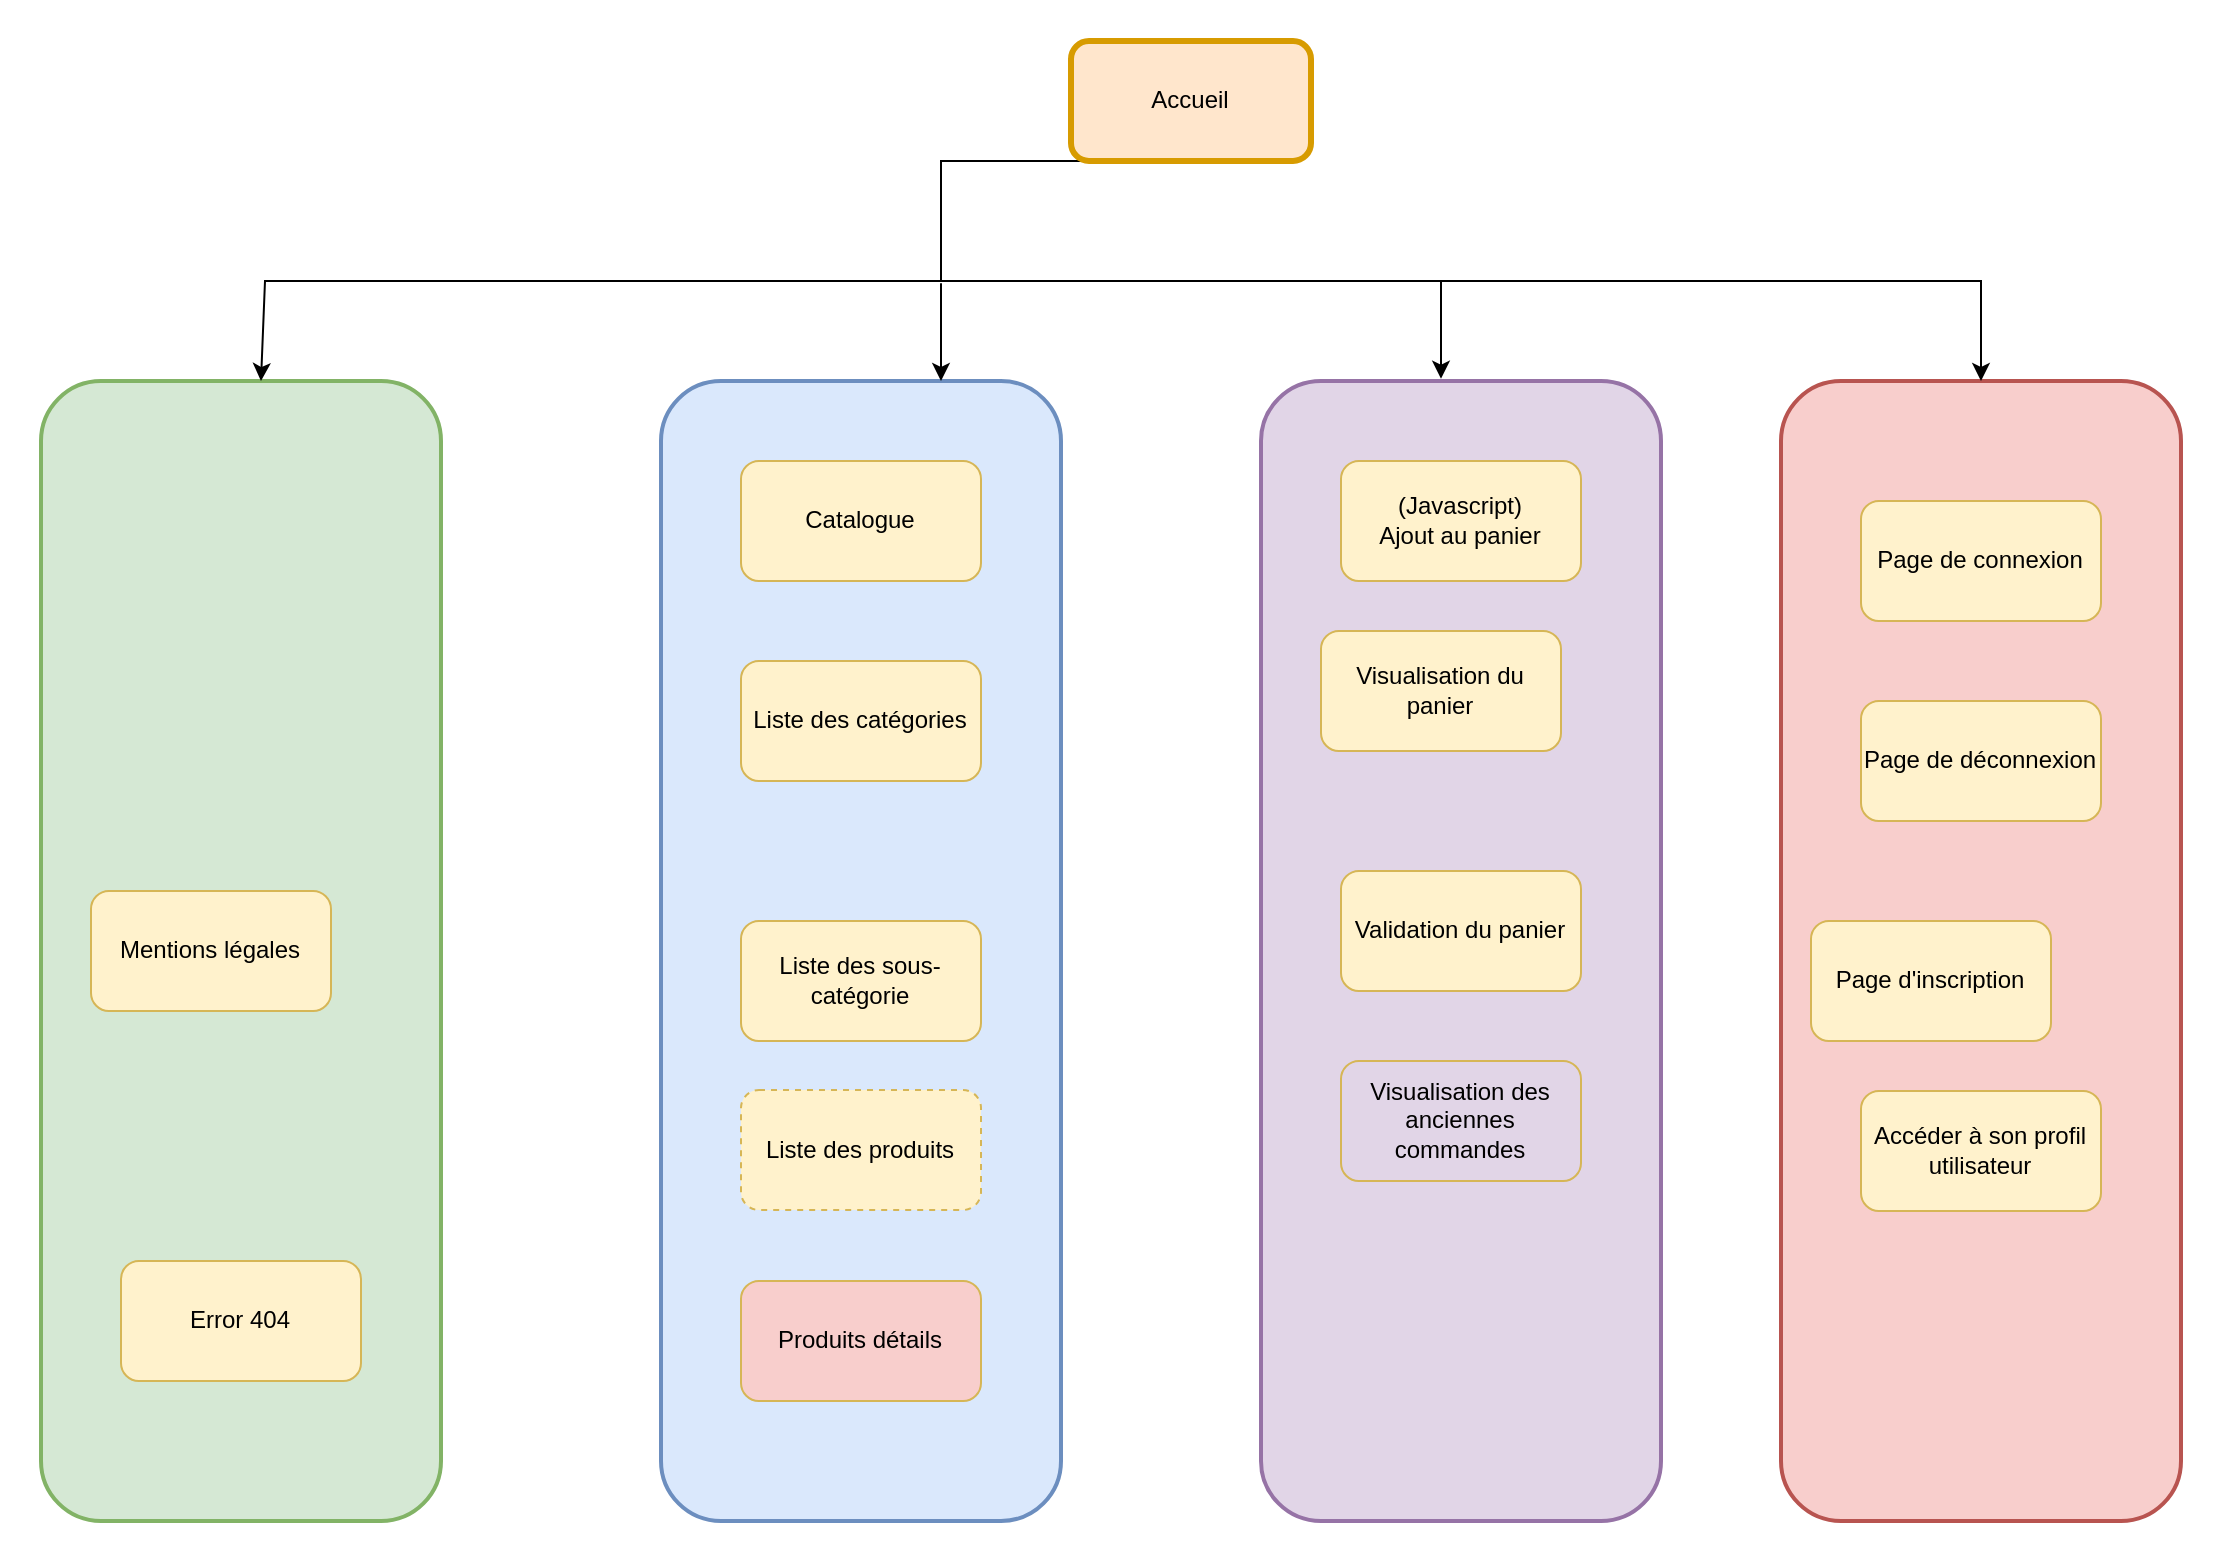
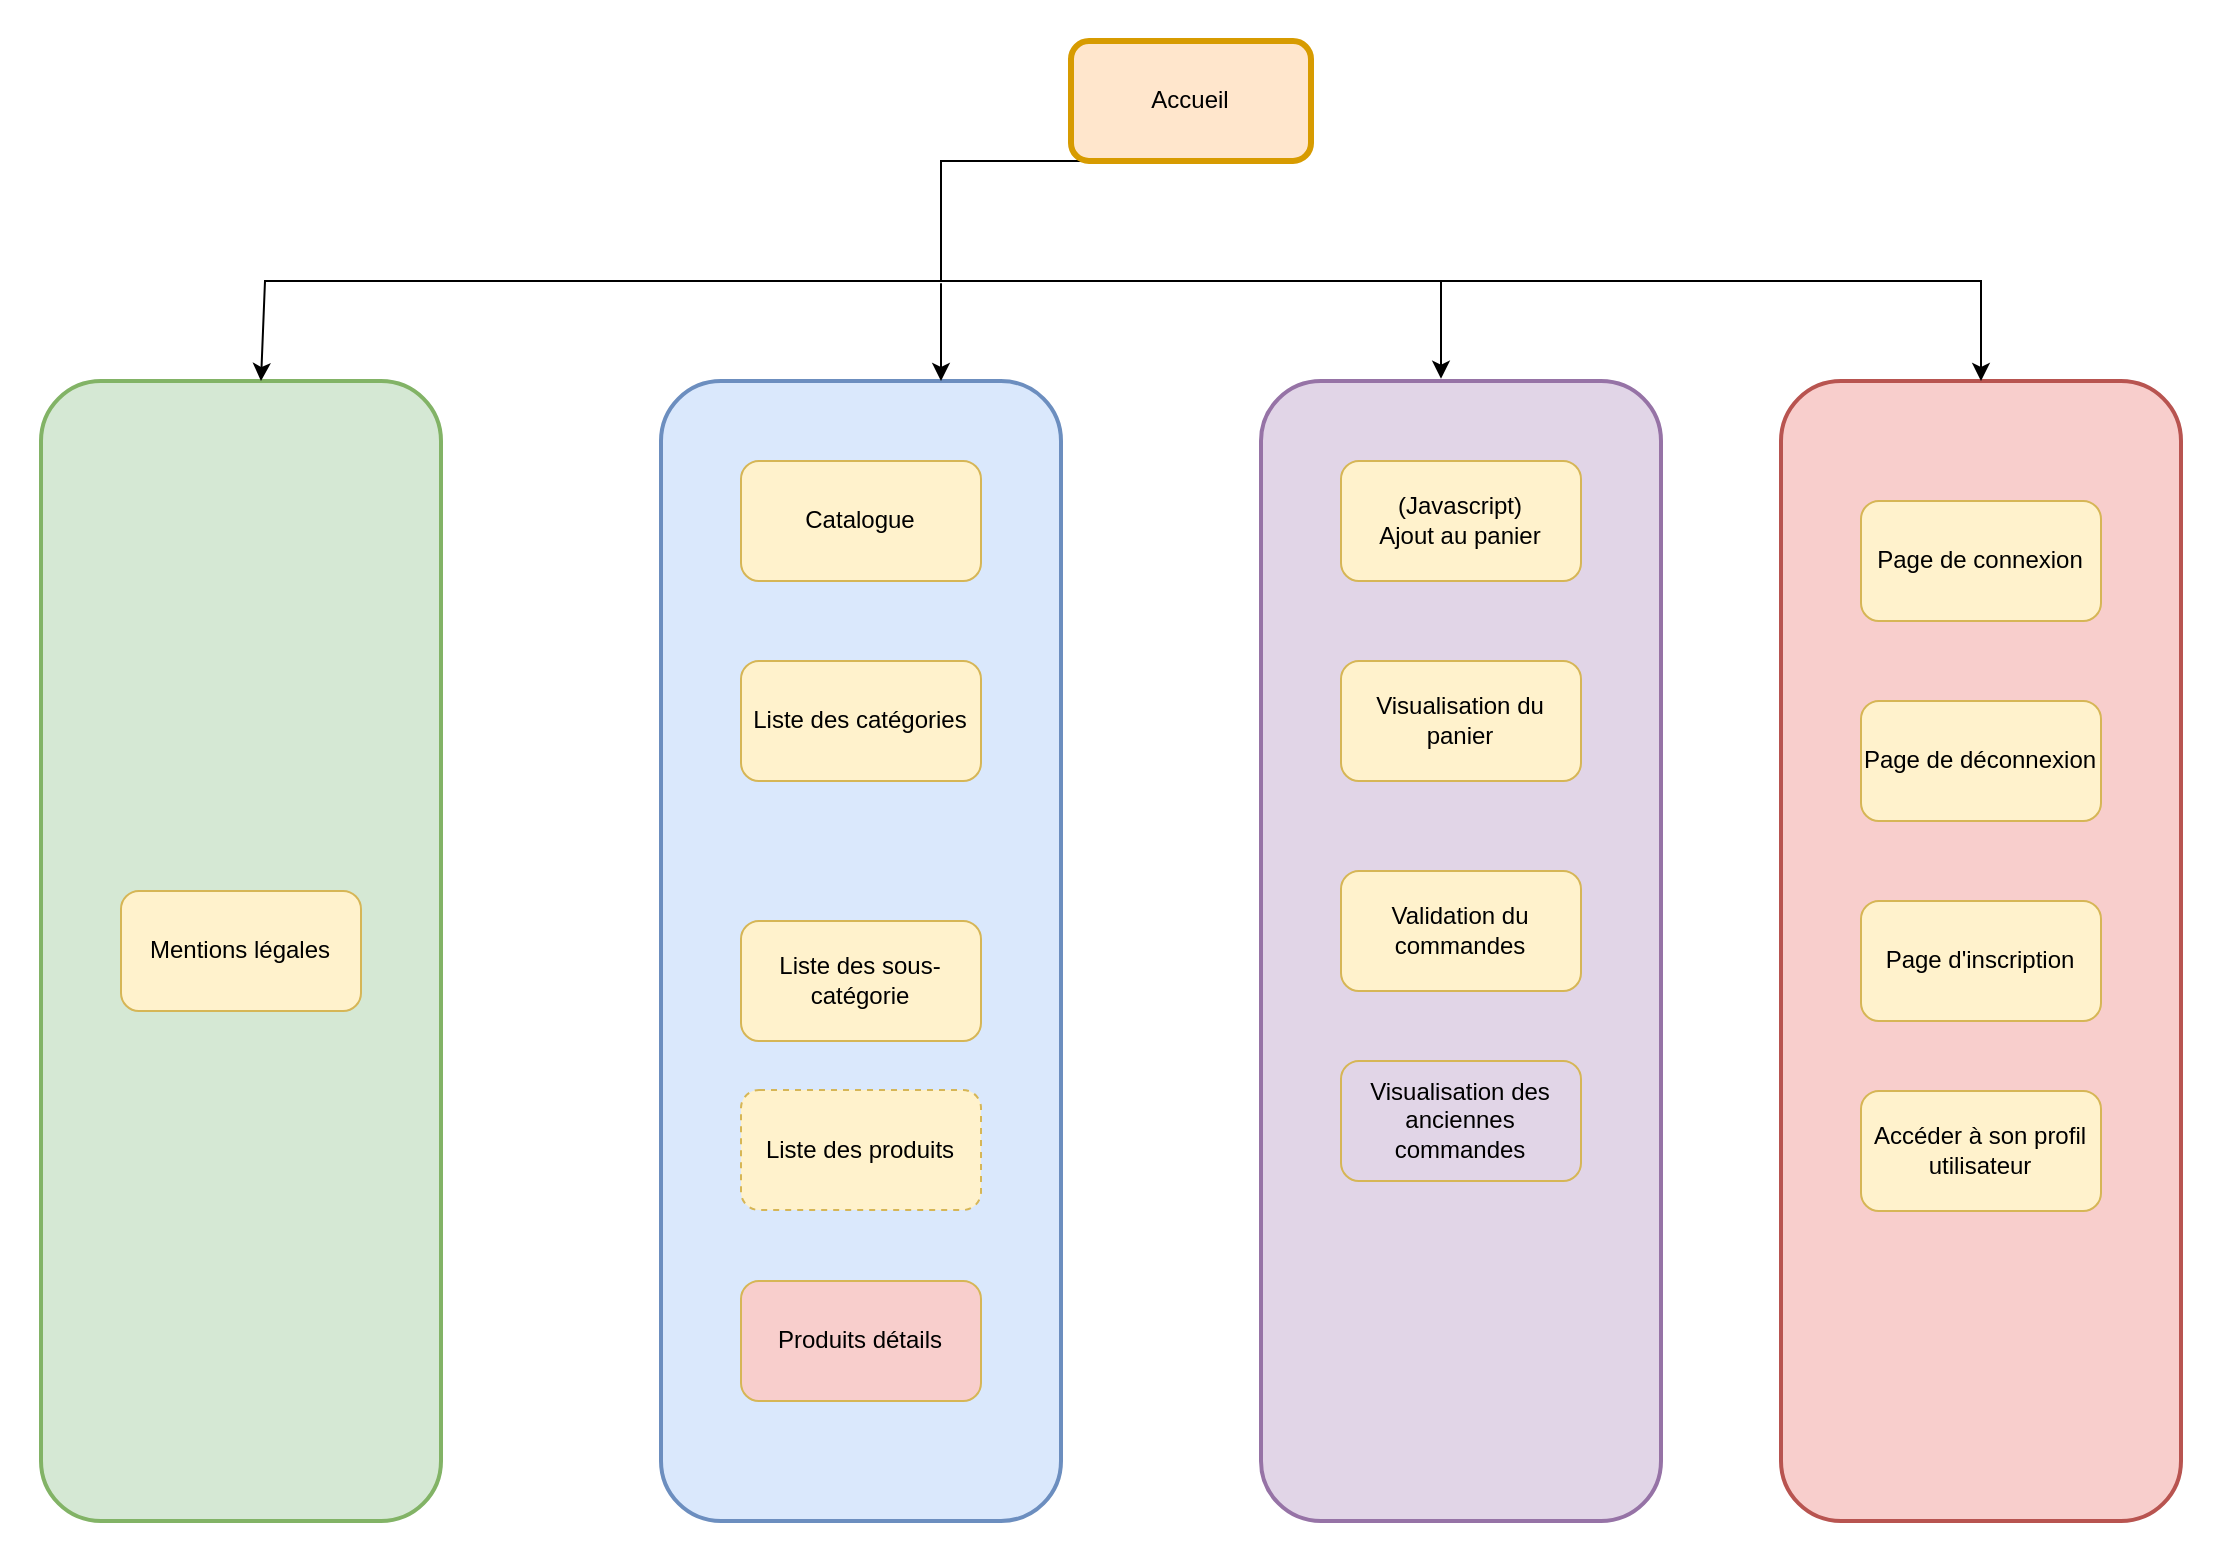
node "Visualisation du panier": moved (1441, 691) -> (1461, 721)
node "Validation du panier": label "Validation du panier" -> "Validation du commandes"
node "Mentions légales": moved (211, 951) -> (241, 951)
node "Page d'inscription": moved (1931, 981) -> (1981, 961)
node "Error 404": removed
